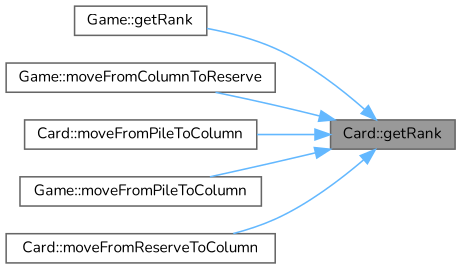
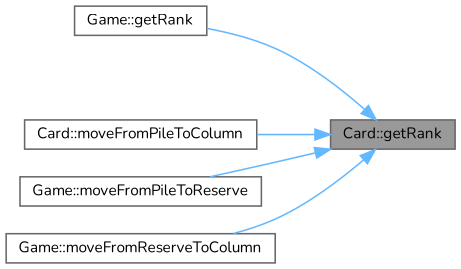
node "Game::moveFromColumnToReserve": removed
node "Game::moveFromPileToColumn": label "Game::moveFromPileToColumn" -> "Game::moveFromPileToReserve"
node "Card::moveFromReserveToColumn": label "Card::moveFromReserveToColumn" -> "Game::moveFromReserveToColumn"
